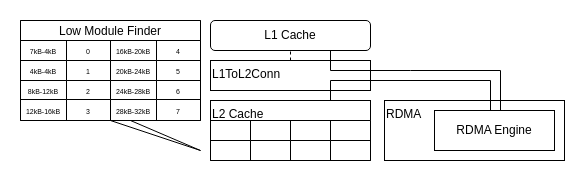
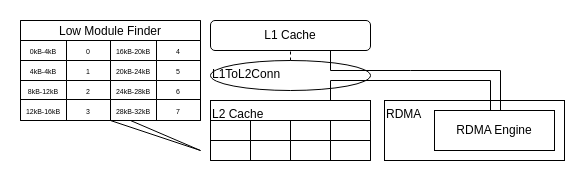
node "7kB-4kB": label "7kB-4kB" -> "0kB-4kB"
node "L1ToL2Conn": shape rectangle -> ellipse
